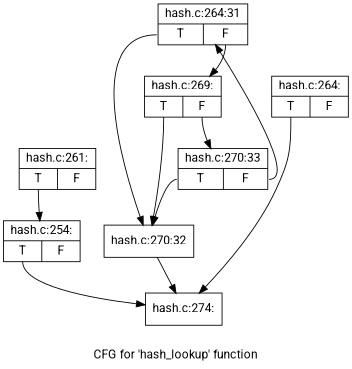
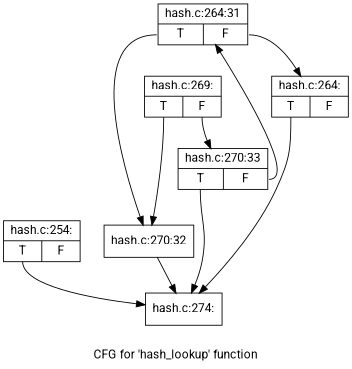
edge "hash.c:264:31" -> "hash.c:269:": now "hash.c:264:31" -> "hash.c:264:"
node "hash.c:261:": removed
edge "hash.c:270:33" -> "hash.c:270:32": now "hash.c:270:33" -> "hash.c:274:"
